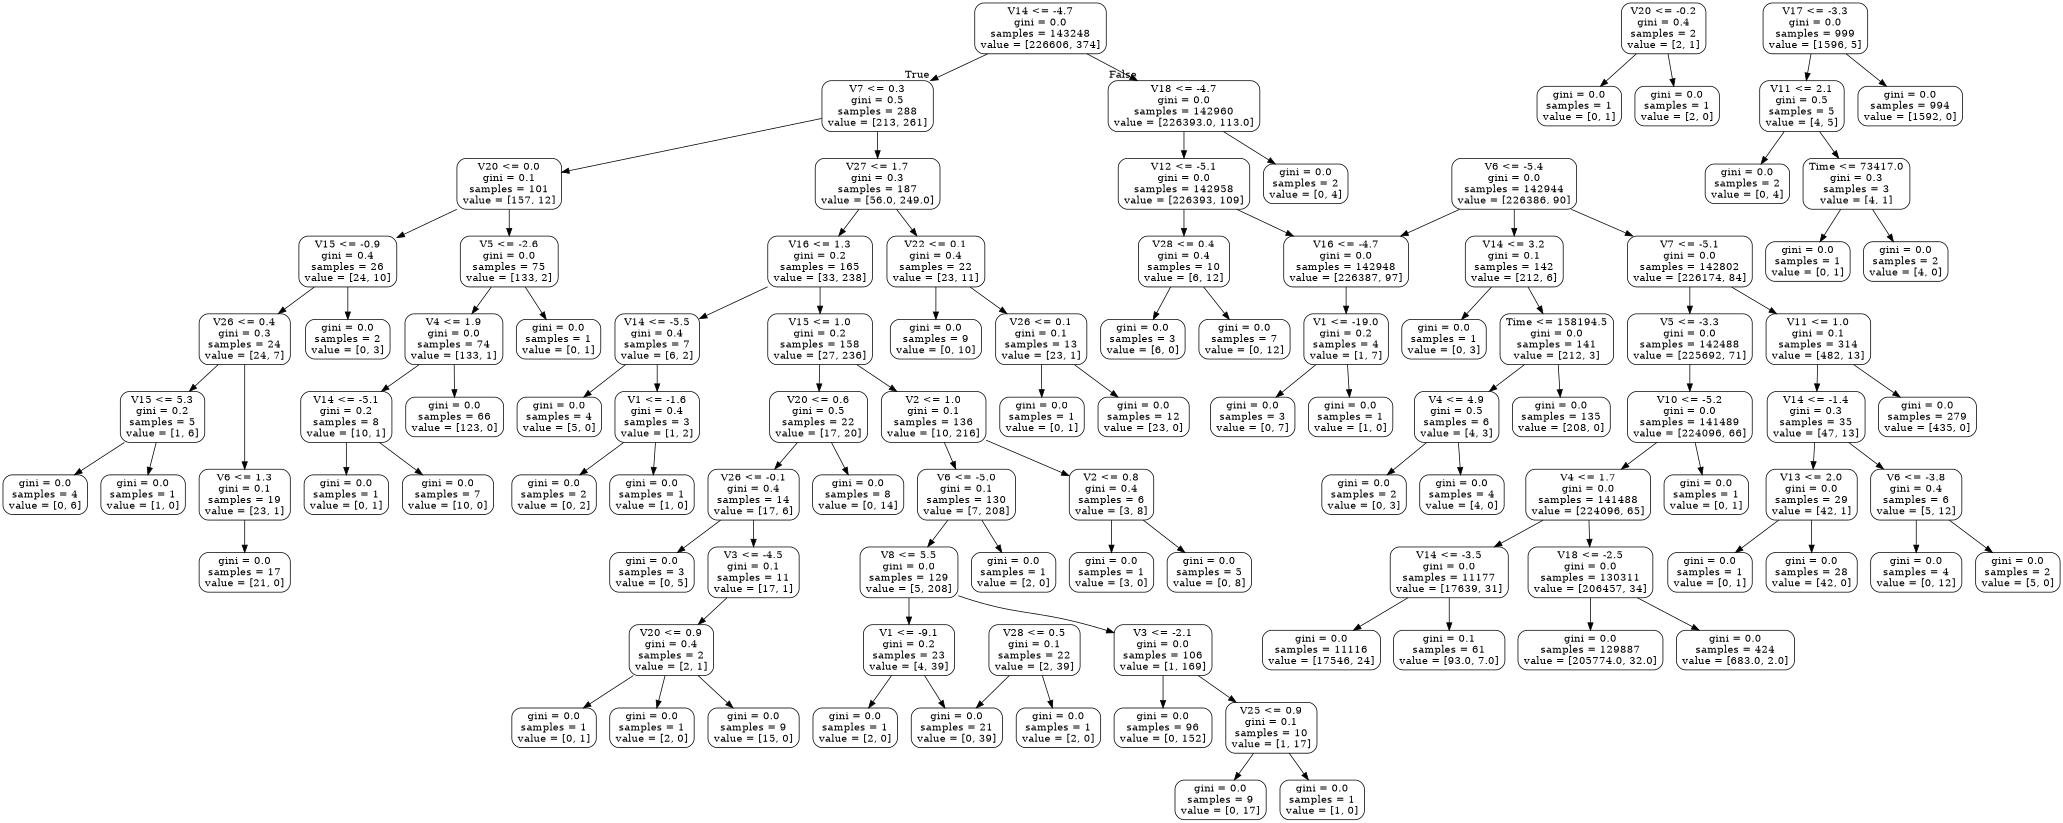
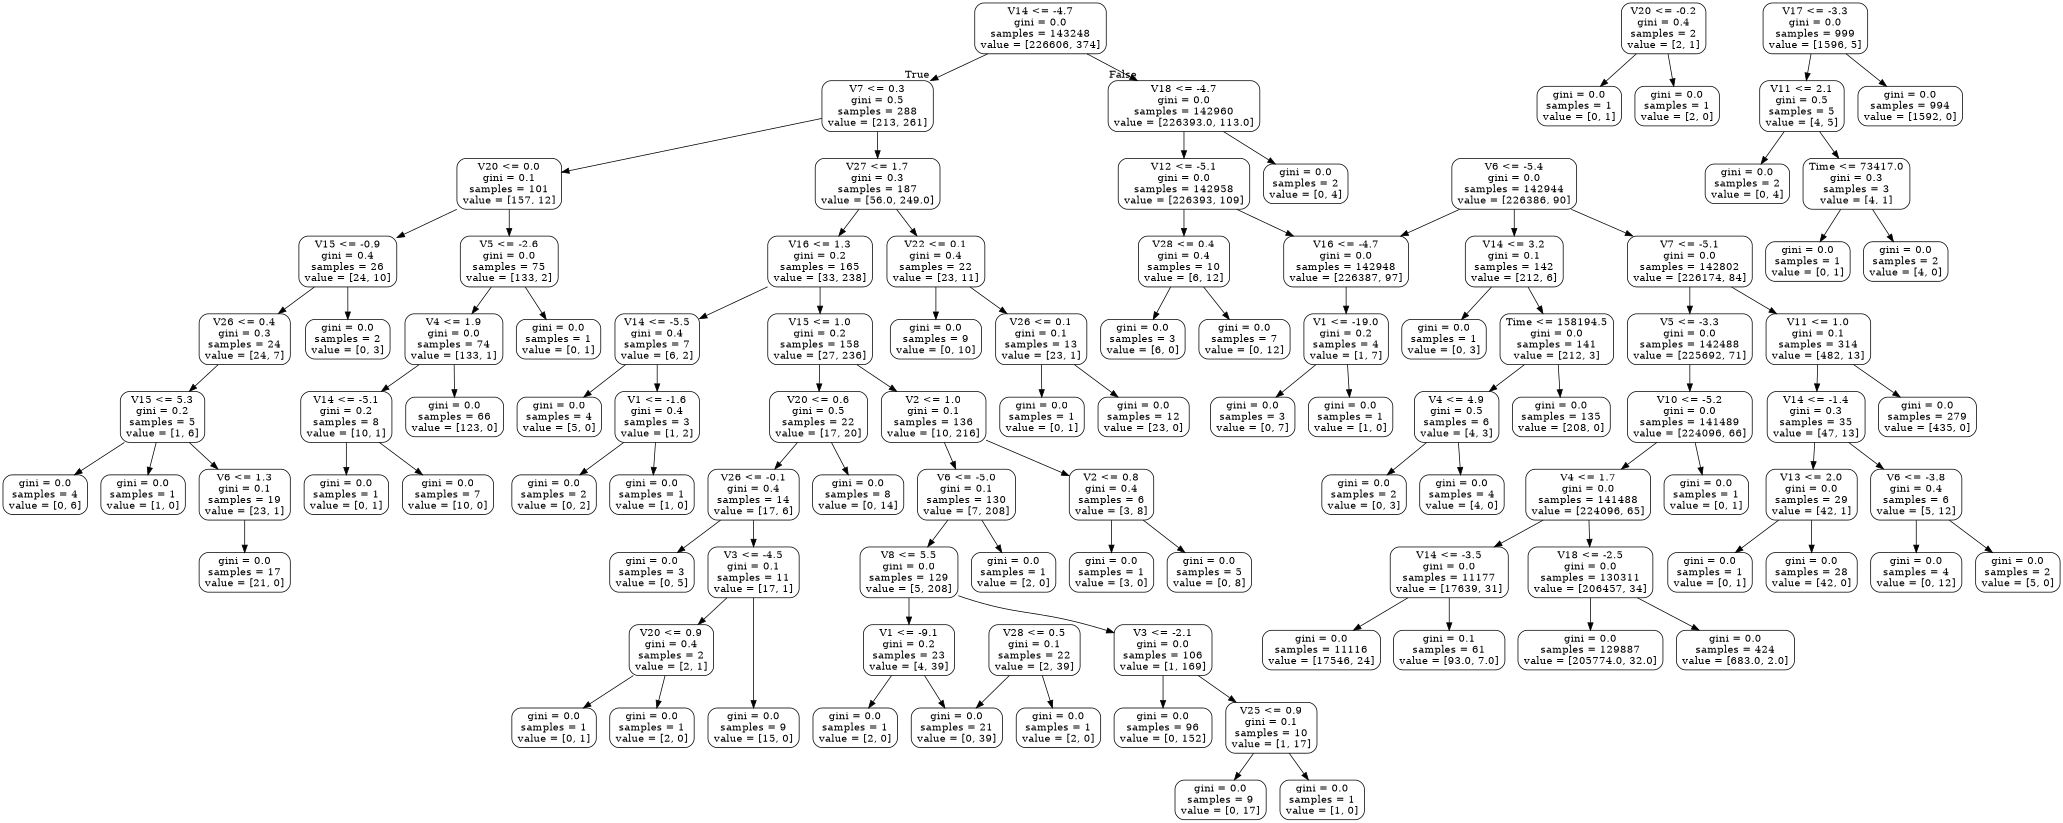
edge "V26 <= 0.4 gini = 0.3 samples = 24 value = [24, 7]" -> "V6 <= 1.3 gini = 0.1 samples = 19 value = [23, 1]": now "V15 <= 5.3 gini = 0.2 samples = 5 value = [1, 6]" -> "V6 <= 1.3 gini = 0.1 samples = 19 value = [23, 1]"
edge "V20 <= 0.9 gini = 0.4 samples = 2 value = [2, 1]" -> "gini = 0.0 samples = 9 value = [15, 0]": now "V3 <= -4.5 gini = 0.1 samples = 11 value = [17, 1]" -> "gini = 0.0 samples = 9 value = [15, 0]"
